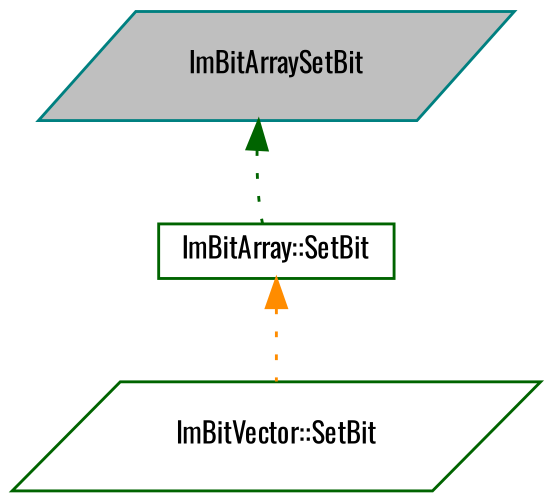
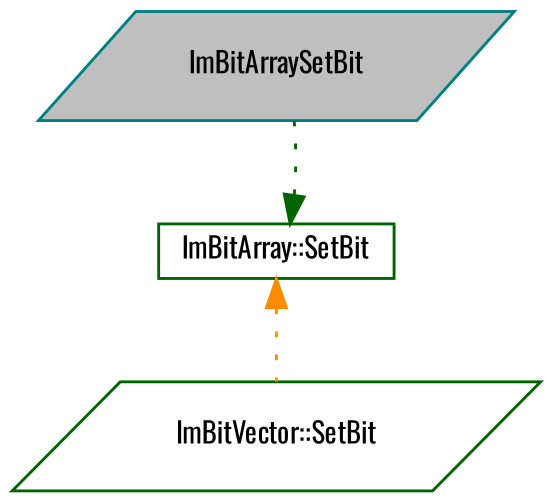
edge "ImBitArray::SetBit" -> "ImBitArraySetBit": reversed
